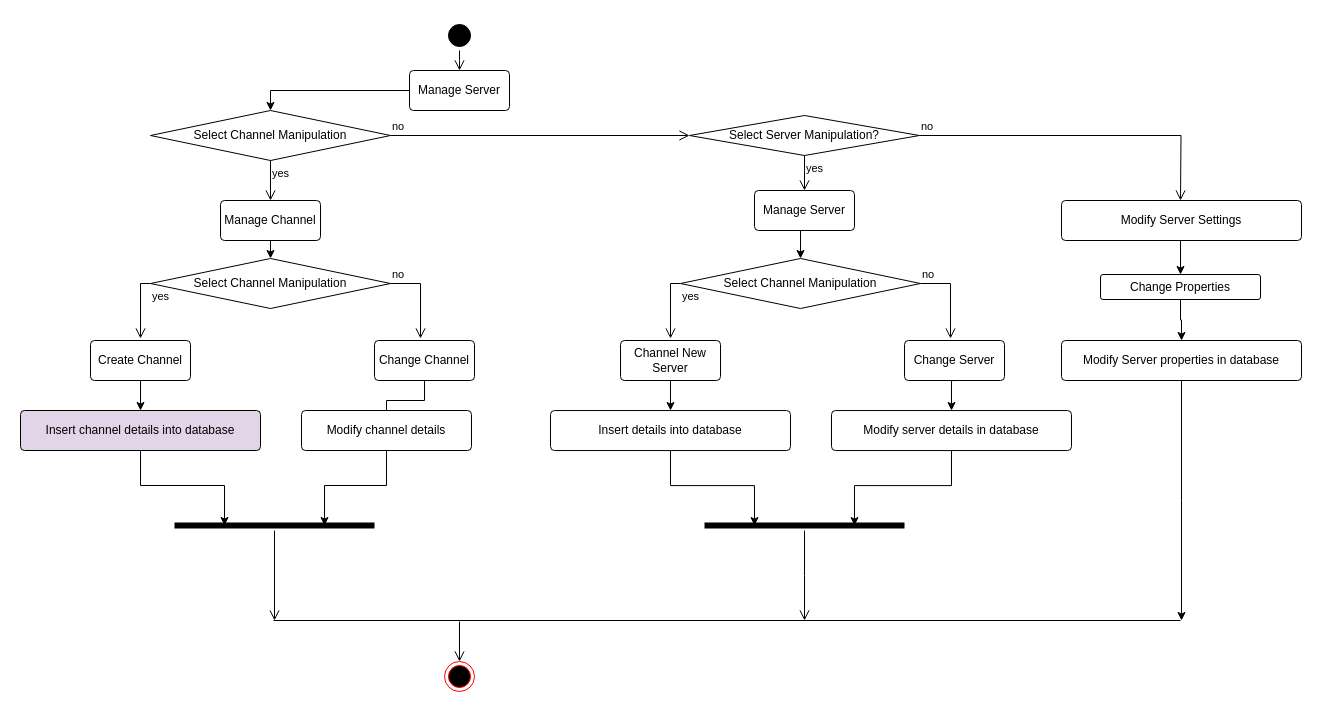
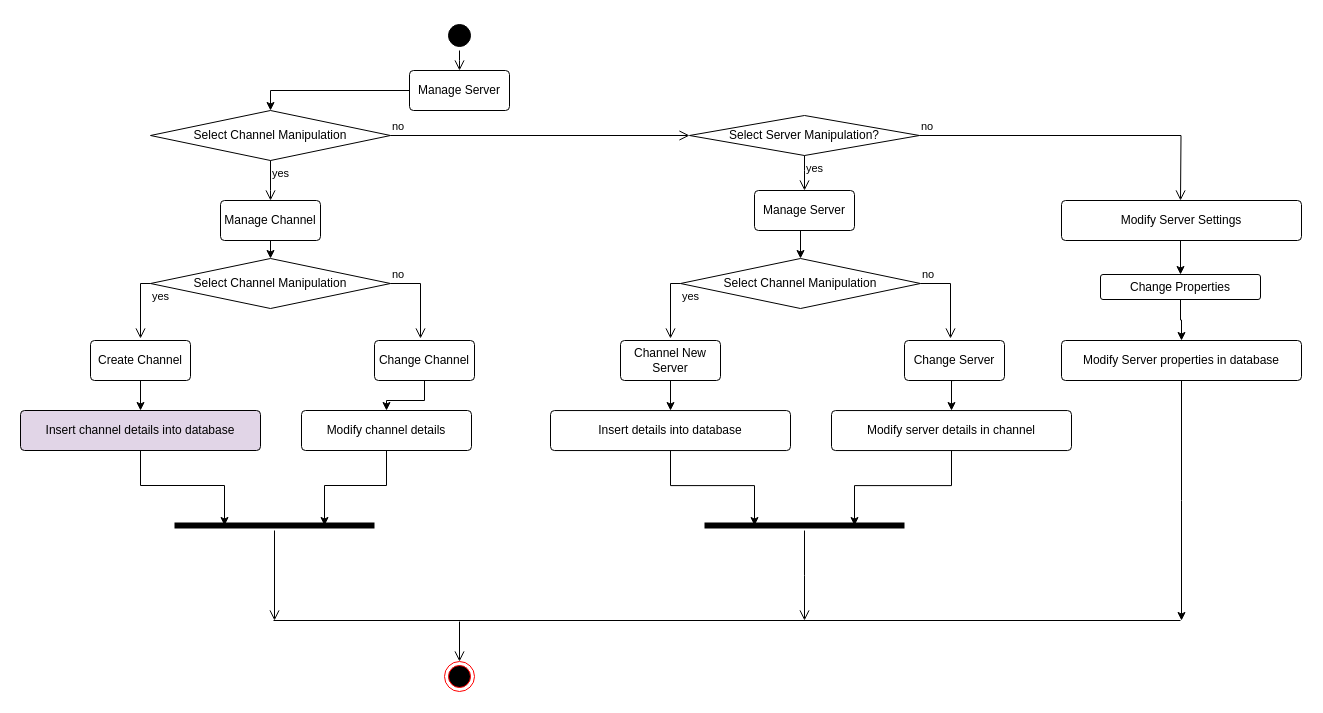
edge "Change Channel" -- "Modify channel details": arrowhead none -> classic
node "Modify server details in database": label "Modify server details in database" -> "Modify server details in channel"
